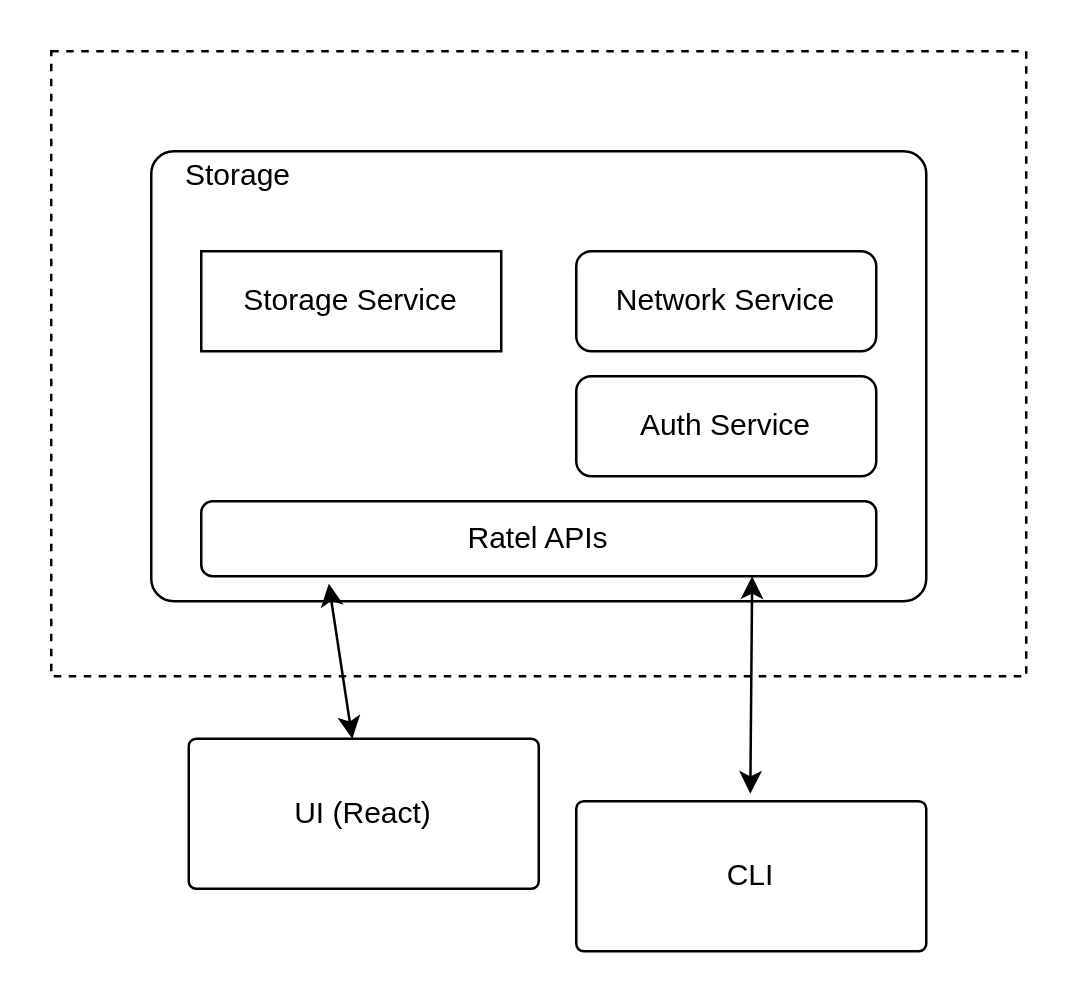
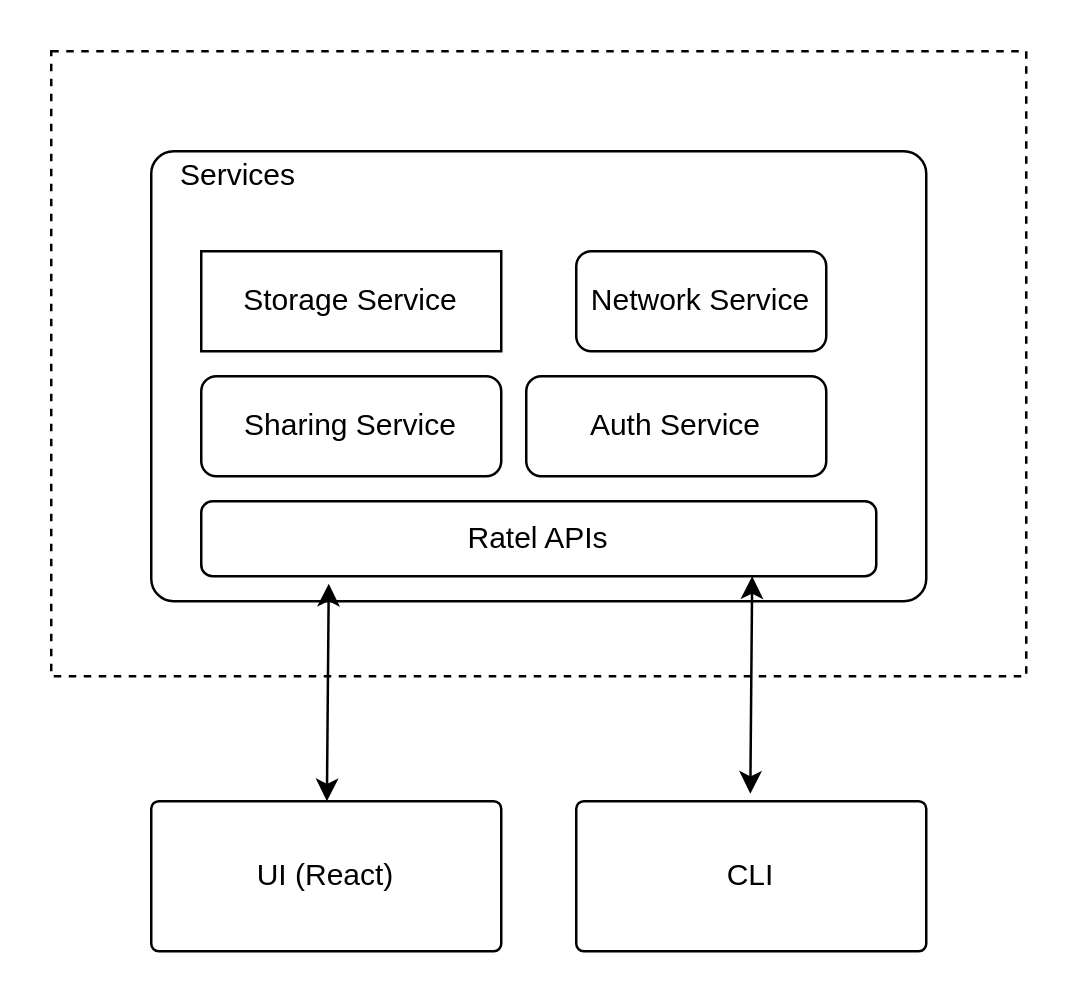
node "Storage": label "Storage" -> "Services"
node "Network Service": size 300x100 -> 250x100
node "Sharing Service": added
node "Auth Service": moved (726, 426) -> (676, 426)
node "UI (React)": moved (364, 814) -> (326, 876)
